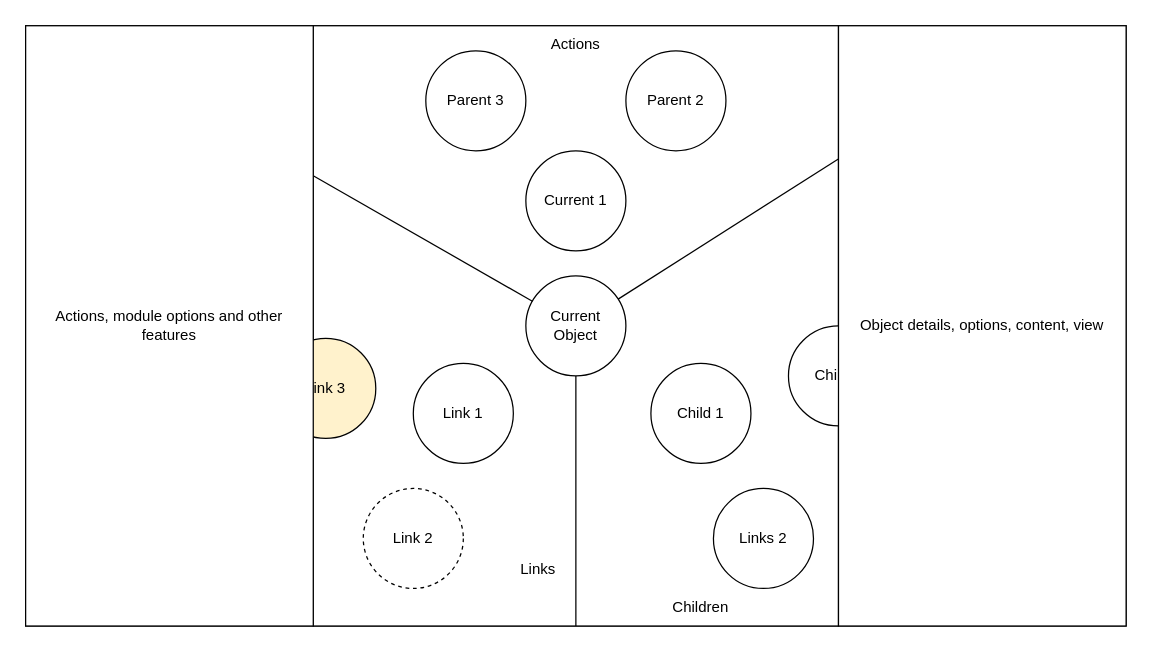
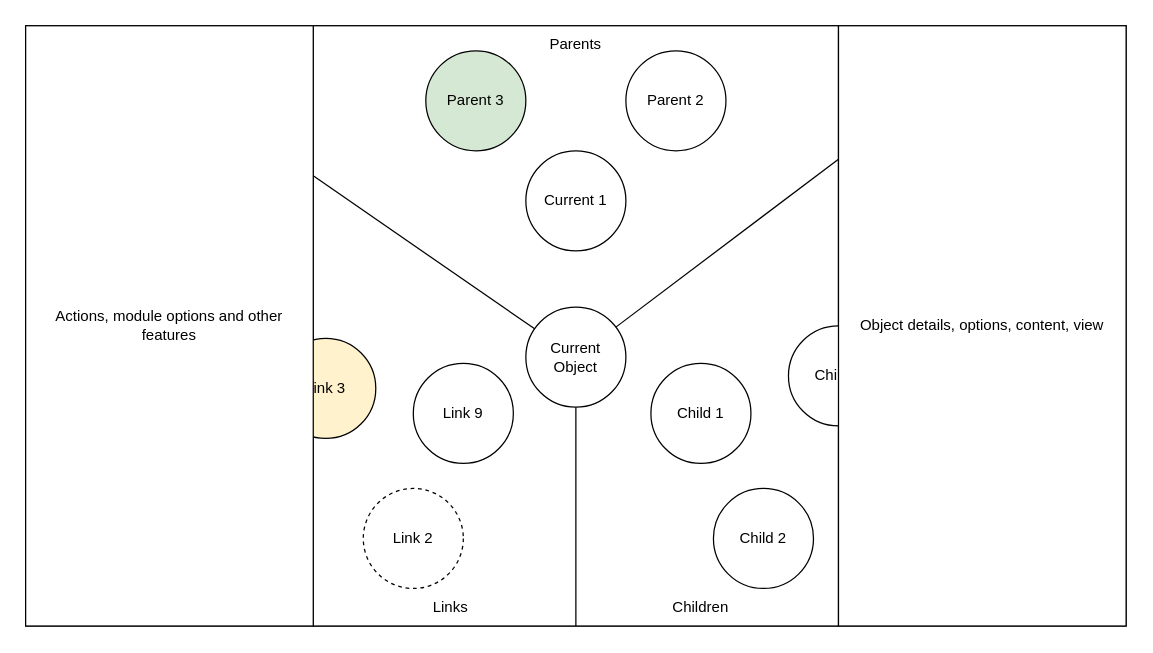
node "Actions": label "Actions" -> "Parents"
node "Parent 3": fillcolor #ffffff -> #d5e8d4
node "Current Object": moved (576, 326) -> (576, 357)
node "Link 1": label "Link 1" -> "Link 9"
node "Links 2": label "Links 2" -> "Child 2"
node "Links": moved (538, 569) -> (451, 607)
